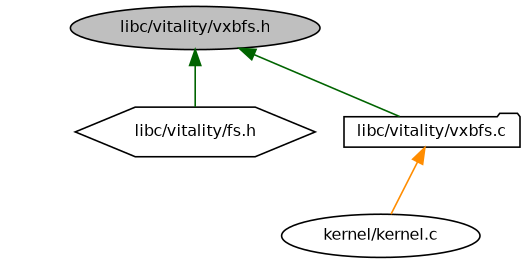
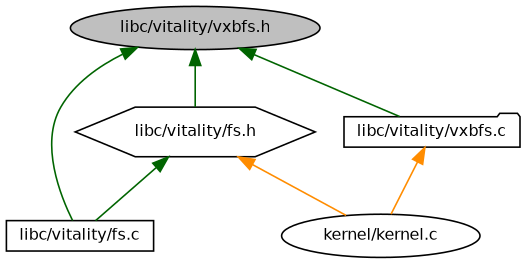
edge "kernel/kernel.c" -> "libc/vitality/fs.h": added
node "libc/vitality/fs.c": added
